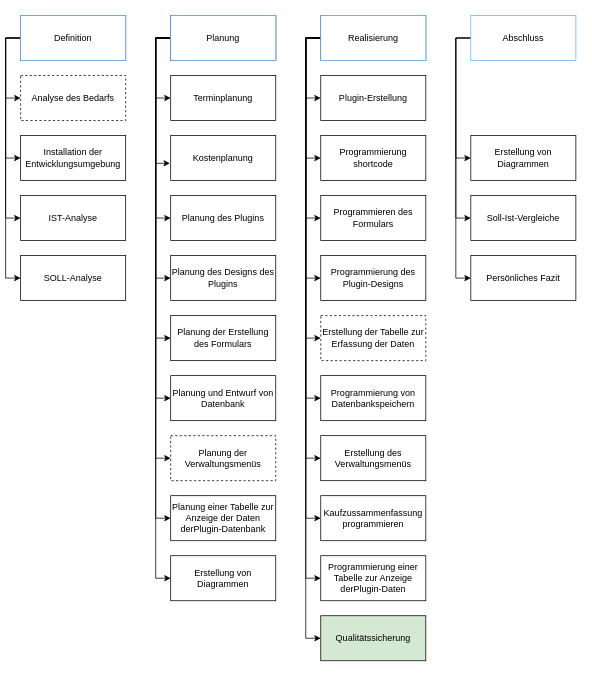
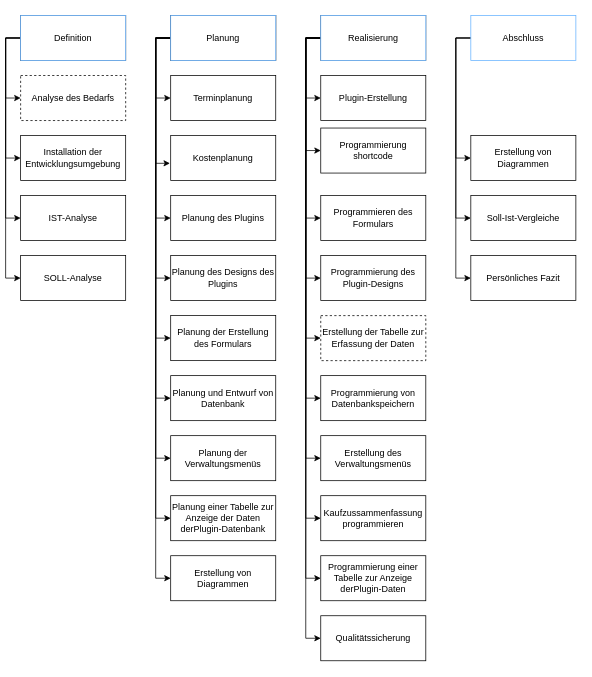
node "Programmierung shortcode": moved (373, 158) -> (373, 150)
node "Planung der Verwaltungsmenüs": style dashed -> solid
node "Qualitätssicherung": fillcolor #d5e8d4 -> #ffffff
